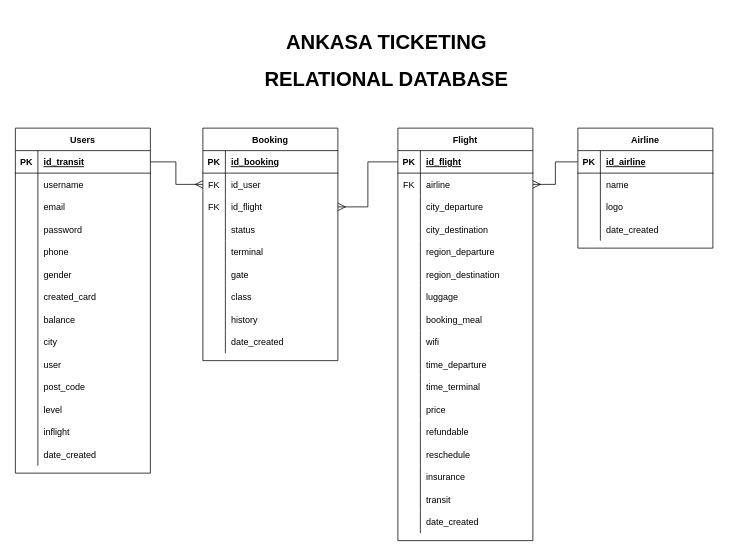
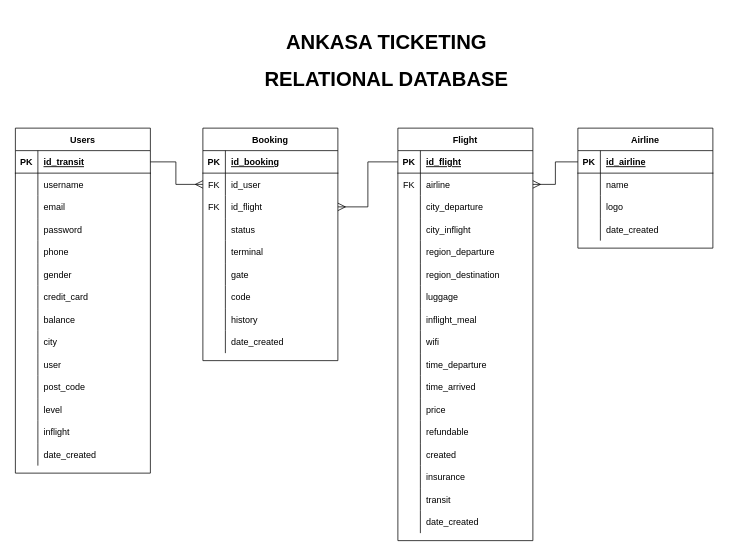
node "city_destination": label "city_destination" -> "city_inflight"
node "created_card": label "created_card" -> "credit_card"
node "class": label "class" -> "code"
node "booking_meal": label "booking_meal" -> "inflight_meal"
node "time_terminal": label "time_terminal" -> "time_arrived"
node "reschedule": label "reschedule" -> "created"
